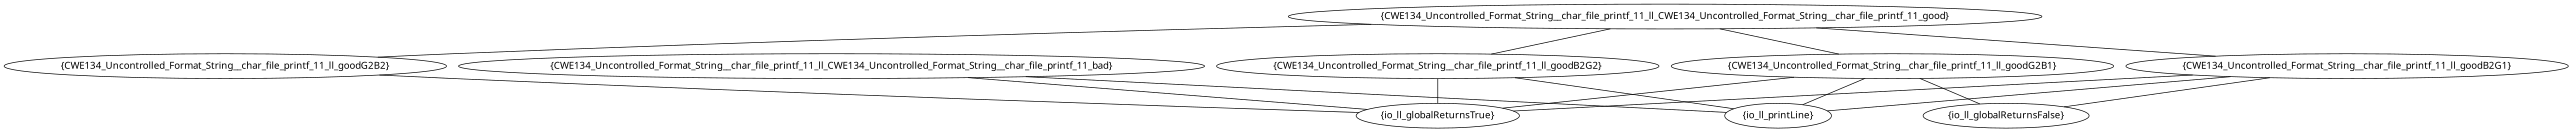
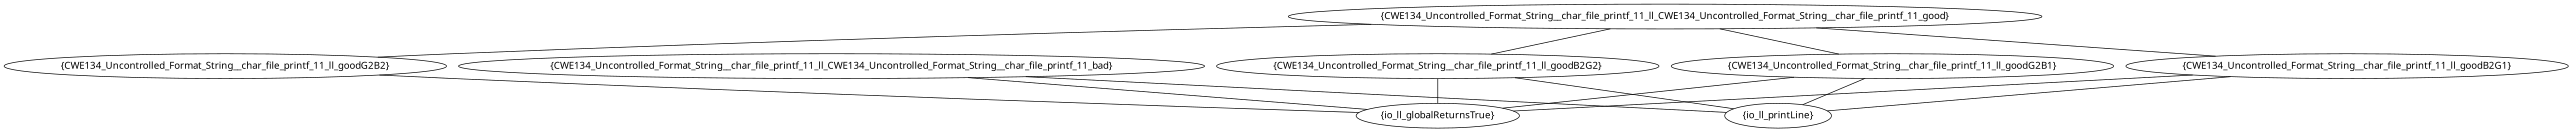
node "{io_ll_globalReturnsFalse}": removed
